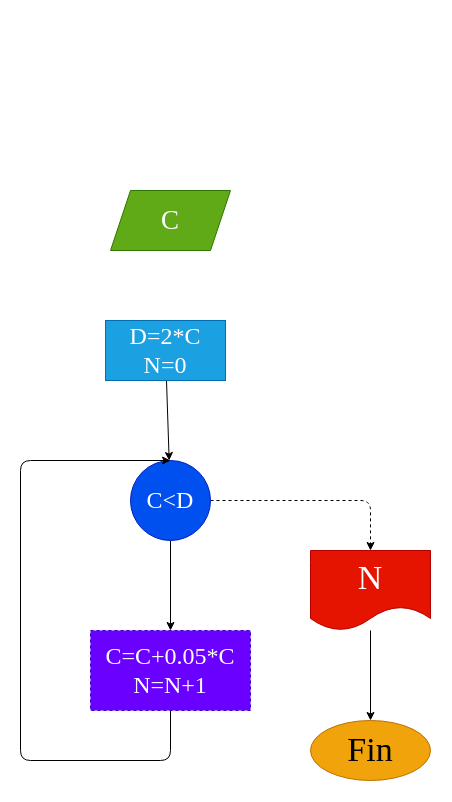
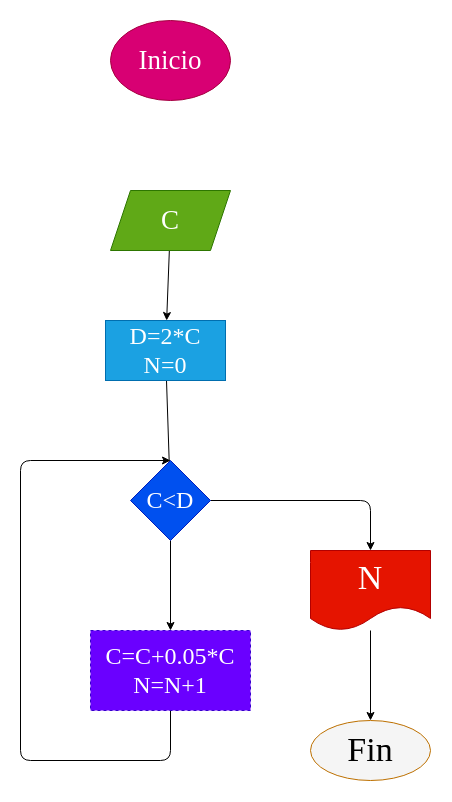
node "Inicio": added
edge "C" -> "D=2*CN=0": added
edge "D=2*CN=0" -> "C<D": arrowhead classic -> none
node "C<D": shape ellipse -> diamond
edge "C<D" -> "N": style dashed -> solid
node "Fin": fillcolor #f0a30a -> #f5f5f5
